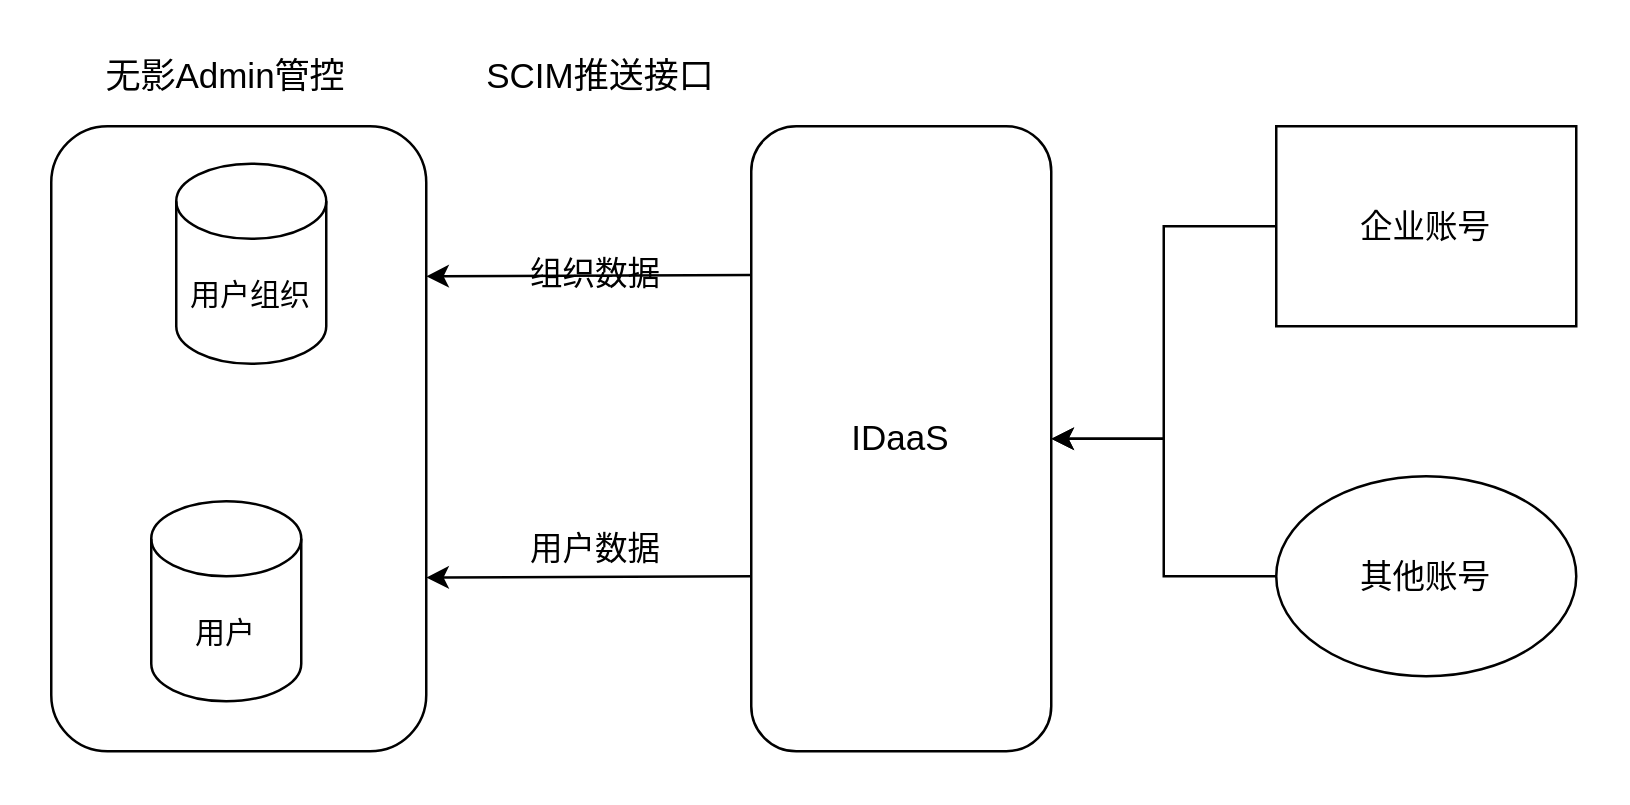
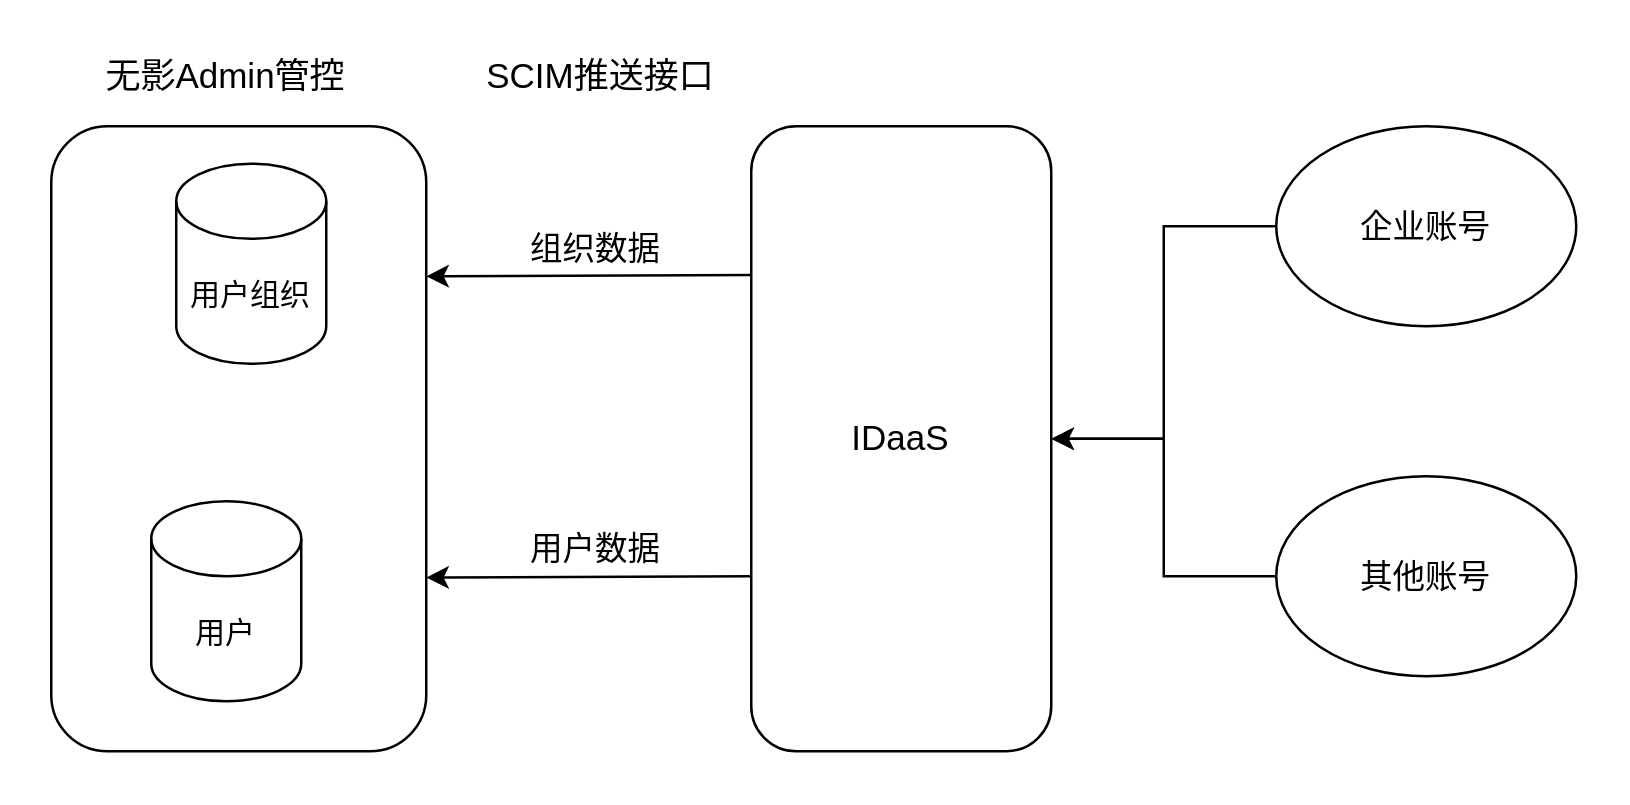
node "企业账号": shape rectangle -> ellipse
node "组织数据": moved (596, 273) -> (596, 248)
